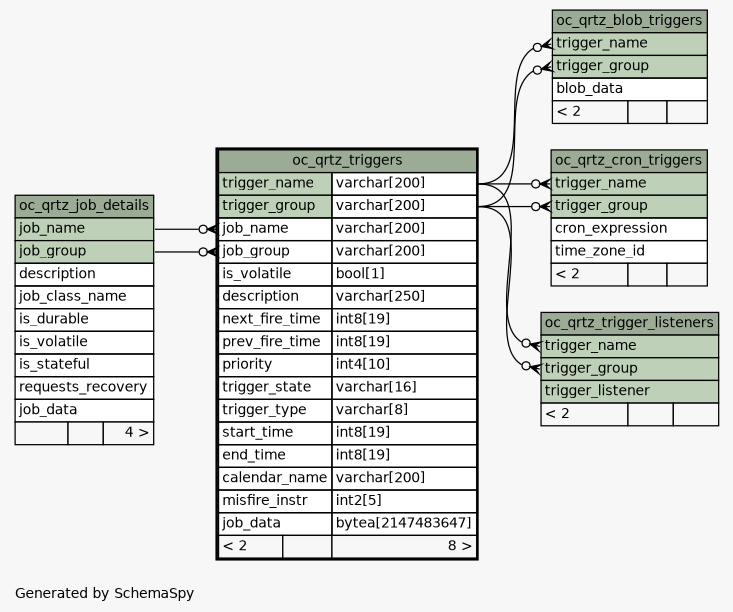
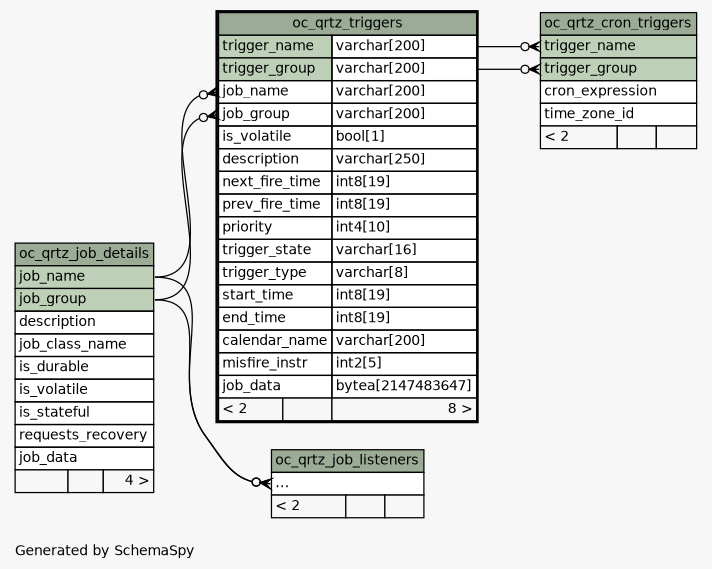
node "oc_qrtz_blob_triggers": removed
node "oc_qrtz_trigger_listeners": removed
node "oc_qrtz_job_listeners": added
